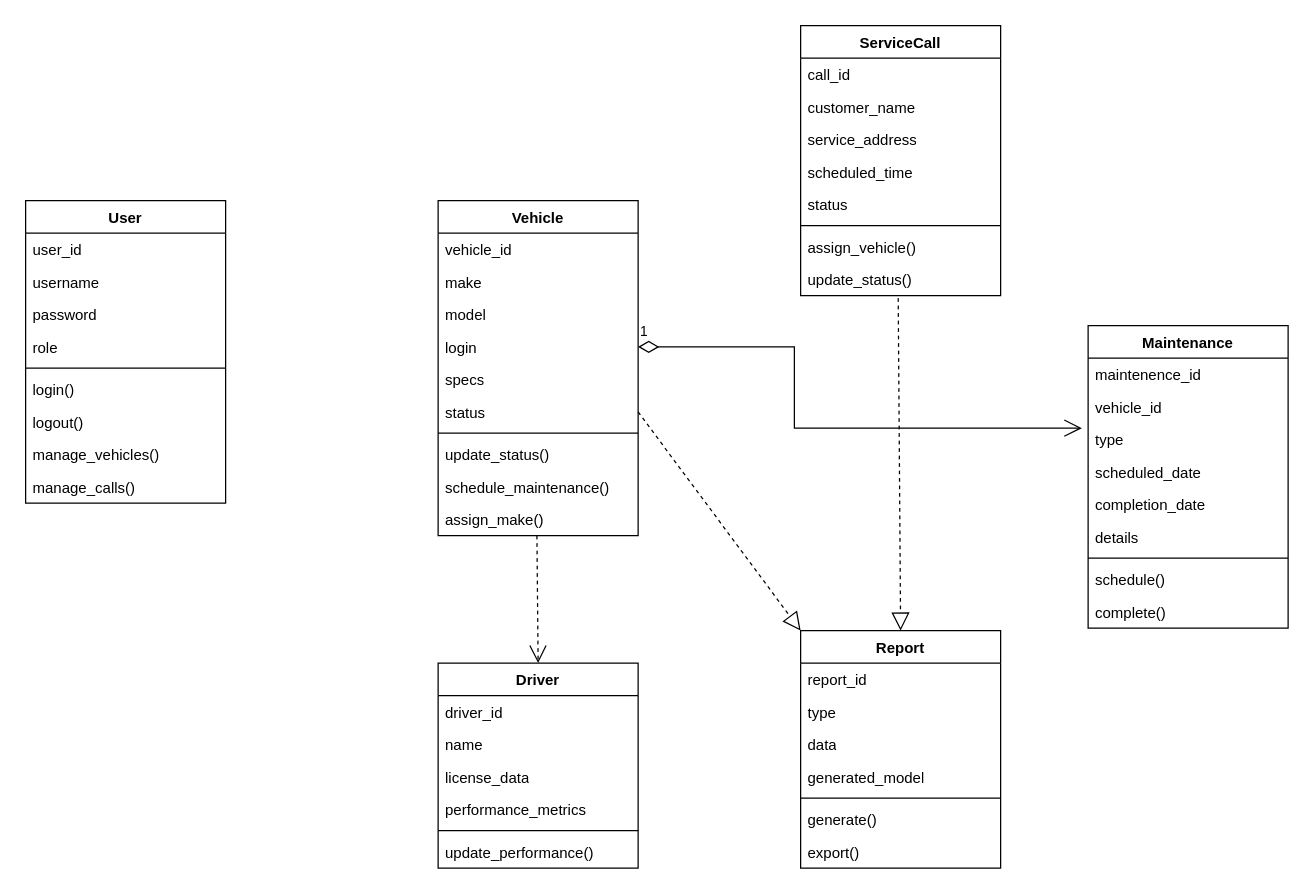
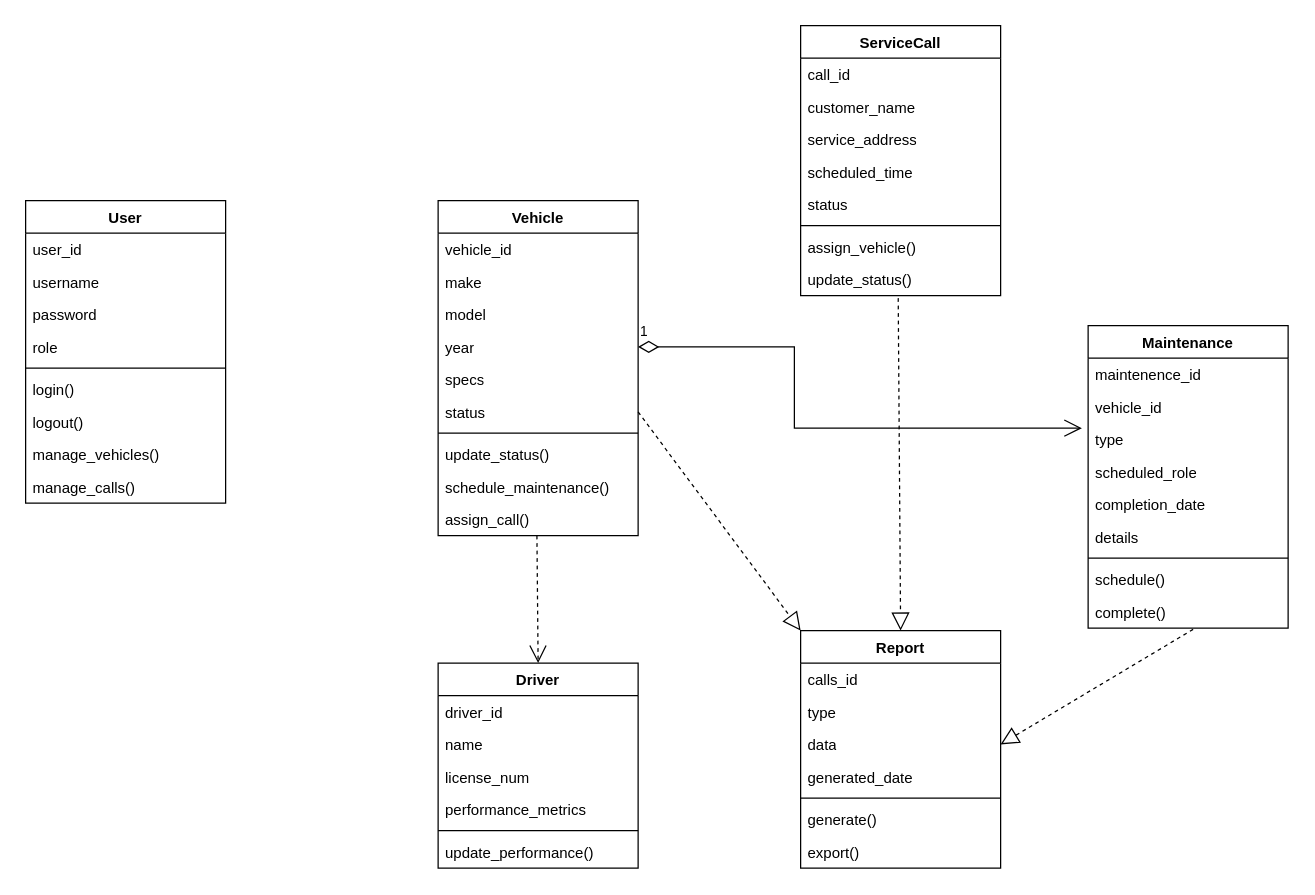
node "login": label "login" -> "year"
node "scheduled_date": label "scheduled_date" -> "scheduled_role"
node "assign_make()": label "assign_make()" -> "assign_call()"
node "report_id": label "report_id" -> "calls_id"
edge "complete()" -> "data": added
node "license_data": label "license_data" -> "license_num"
node "generated_model": label "generated_model" -> "generated_date"
